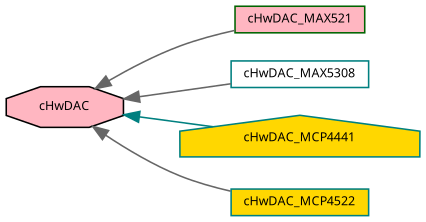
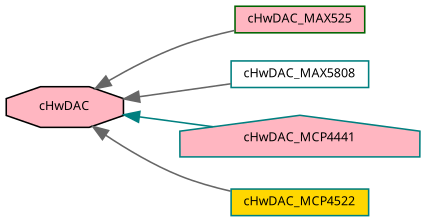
node "cHwDAC_MAX521": label "cHwDAC_MAX521" -> "cHwDAC_MAX525"
node "cHwDAC_MAX5308": label "cHwDAC_MAX5308" -> "cHwDAC_MAX5808"
node "cHwDAC_MCP4441": fillcolor gold -> lightpink
